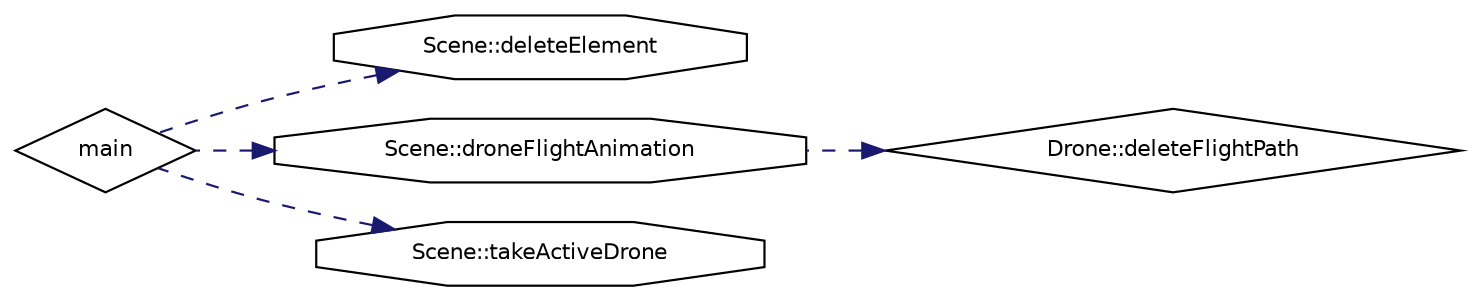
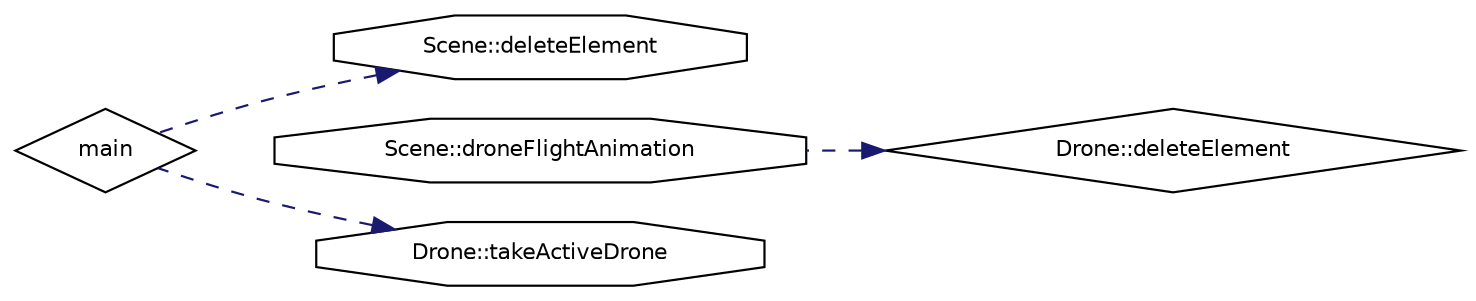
edge "main" -> "Scene::droneFlightAnimation": removed
node "Drone::deleteFlightPath": label "Drone::deleteFlightPath" -> "Drone::deleteElement"
node "Scene::takeActiveDrone": label "Scene::takeActiveDrone" -> "Drone::takeActiveDrone"
